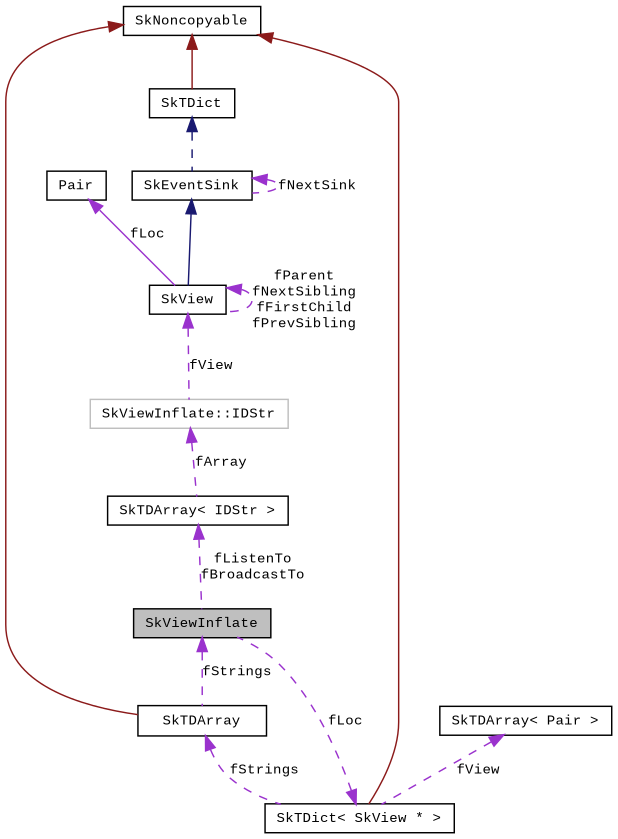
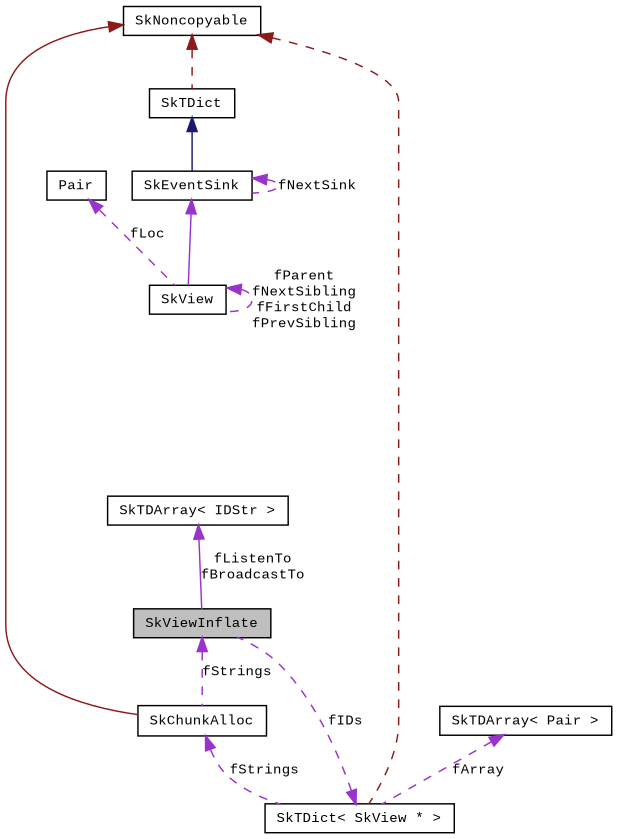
edge "SkTDict" -> "SkNoncopyable": style solid -> dashed
edge "SkEventSink" -> "SkTDict": style dashed -> solid
edge "SkView" -> "Pair": style solid -> dashed
edge "SkView" -> "SkEventSink": color midnightblue -> darkorchid3
edge "SkTDict< SkView * >" -> "SkNoncopyable": style solid -> dashed
node "SkViewInflate::IDStr": removed
edge "SkViewInflate" -> "SkTDArray< IDStr >": style dashed -> solid
node "SkTDArray": label "SkTDArray" -> "SkChunkAlloc"
edge "SkViewInflate" -> "SkTDict< SkView * >": label "fLoc" -> "fIDs"
edge "SkTDict< SkView * >" -> "SkTDArray< Pair >": label "fView" -> "fArray"
